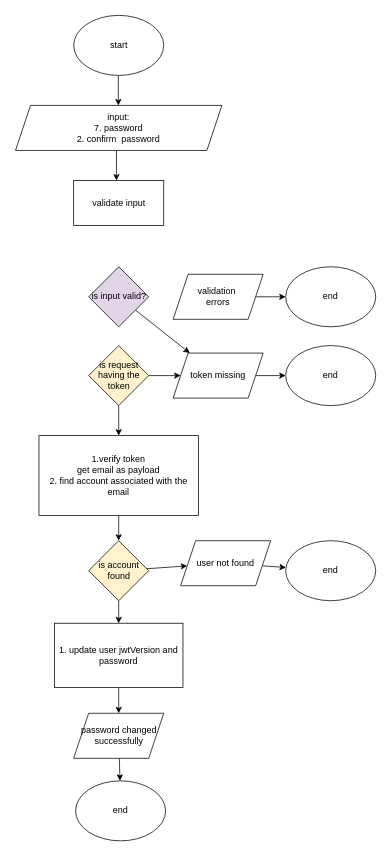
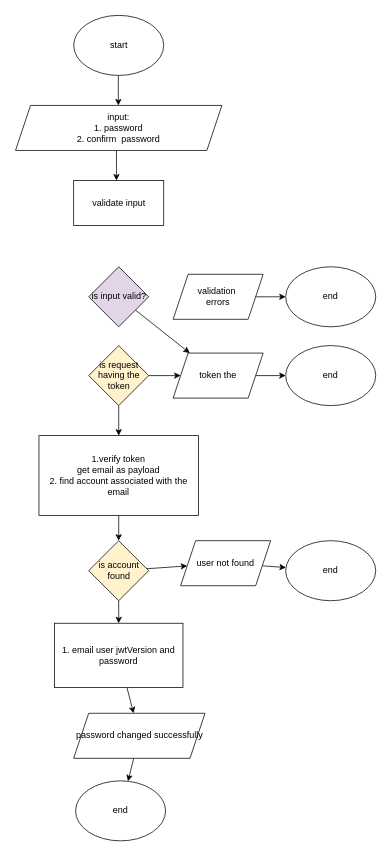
node "input: 7. password 2. confirm password": label "input: 7. password 2. confirm password" -> "input: 1. password 2. confirm password"
node "token missing": label "token missing" -> "token the"
node "1. update user jwtVersion and password": label "1. update user jwtVersion and password" -> "1. email user jwtVersion and password"
node "password changed successfully": size 90x45 -> 131x45
